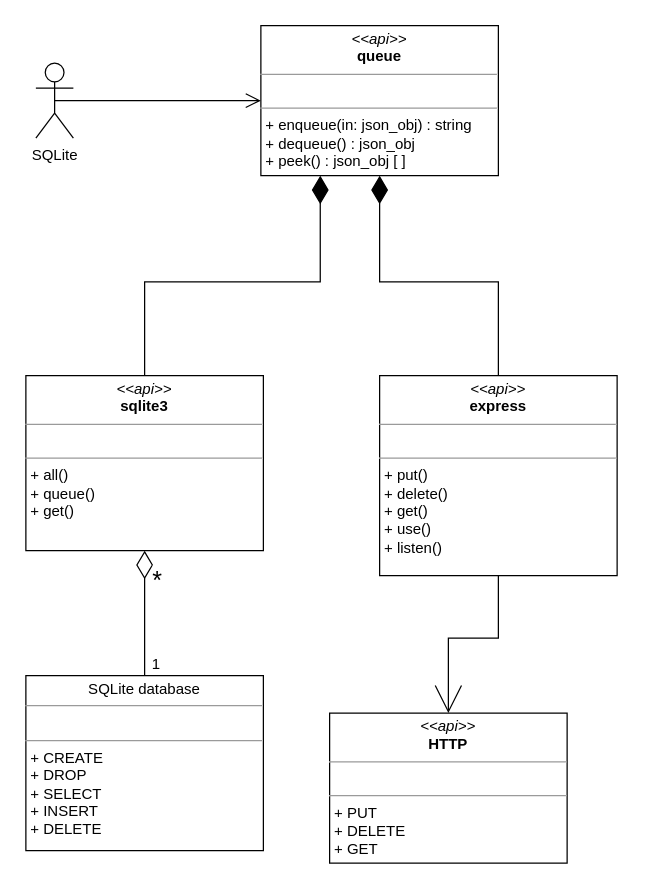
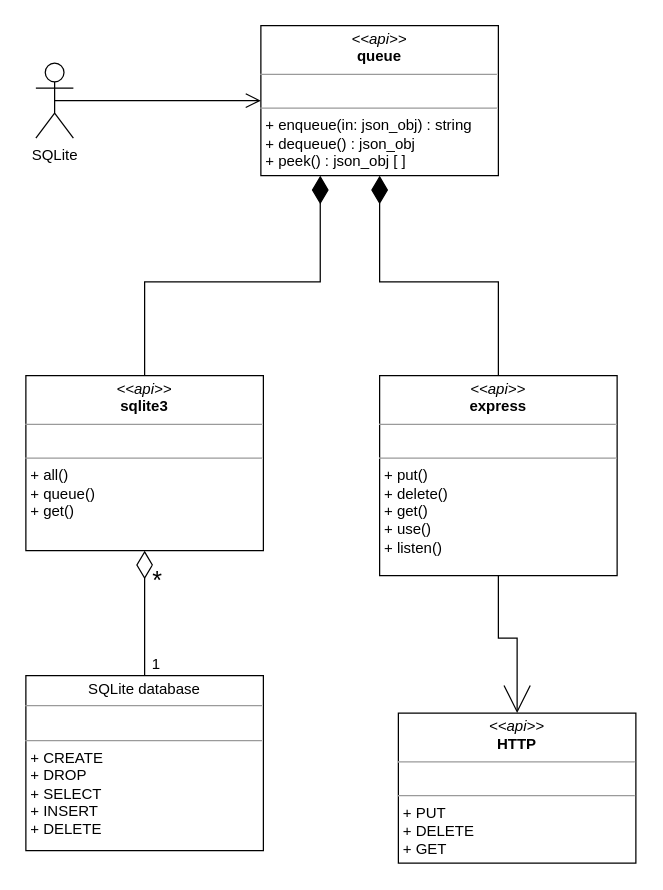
node "<<api>> HTTP + PUT + DELETE + GET": moved (448, 788) -> (517, 788)
